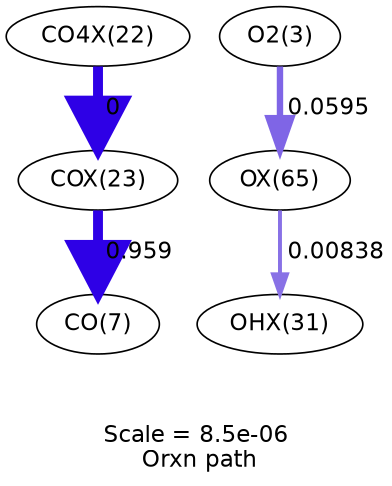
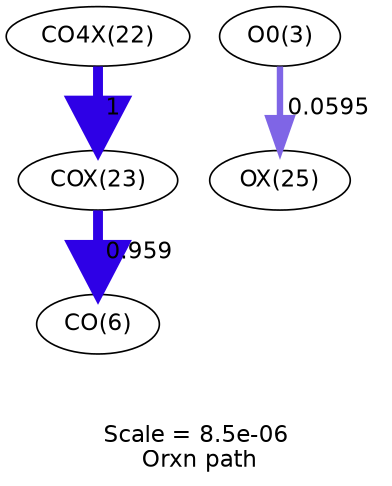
node "O2(3)": label "O2(3)" -> "O0(3)"
edge "CO4X(22)" -> "COX(23)": label " 0" -> " 1"
node "OX(65)": label "OX(65)" -> "OX(25)"
node "CO(7)": label "CO(7)" -> "CO(6)"
node "OHX(31)": removed
